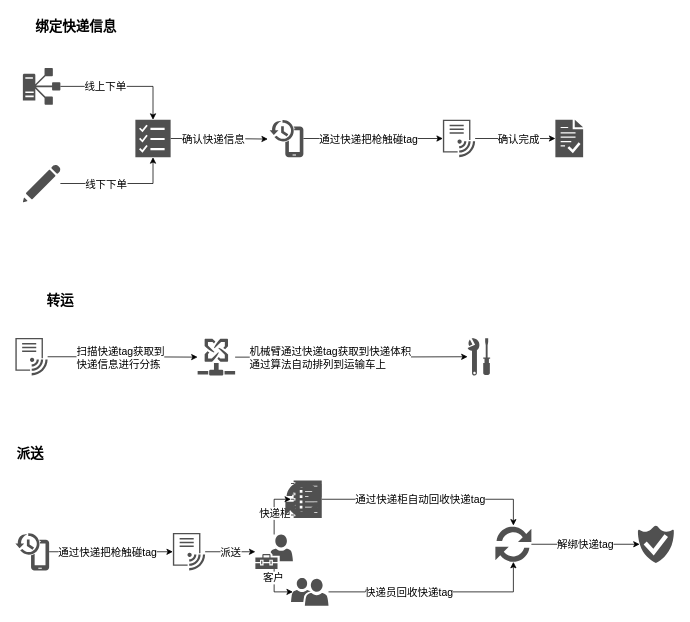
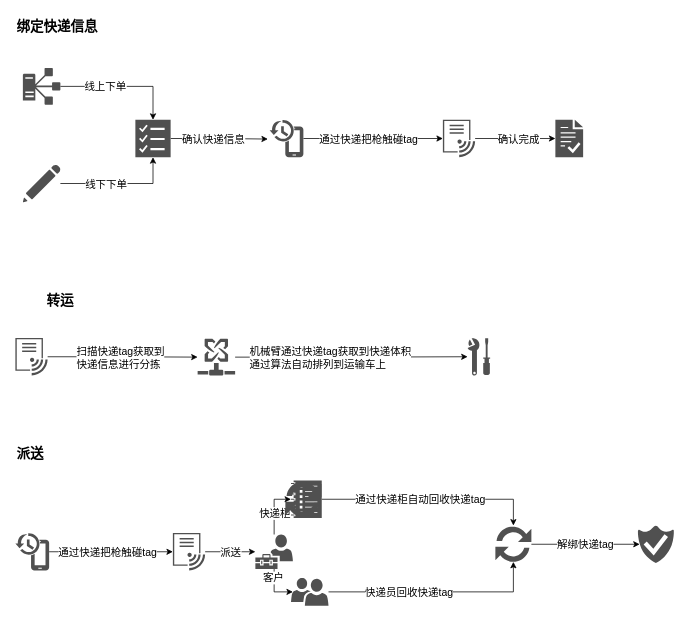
node "绑定快递信息": moved (75, 27) -> (57, 27)
